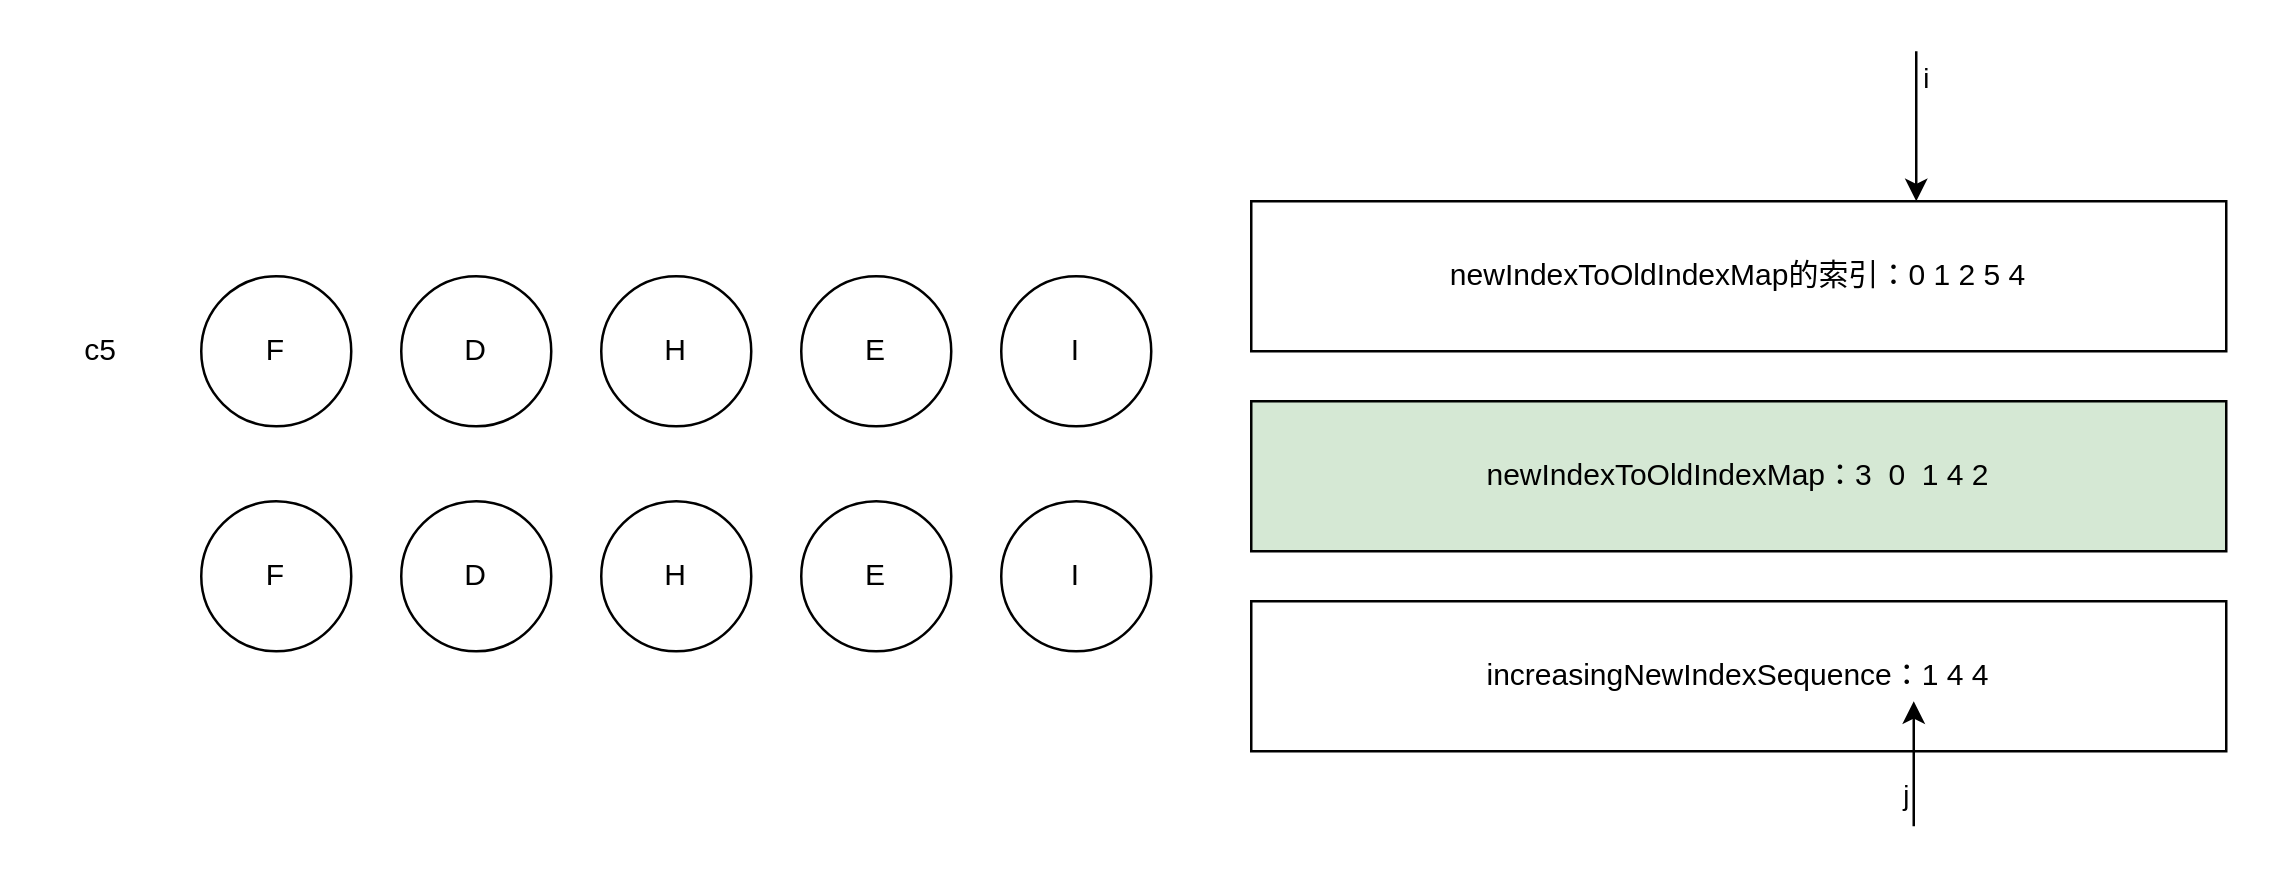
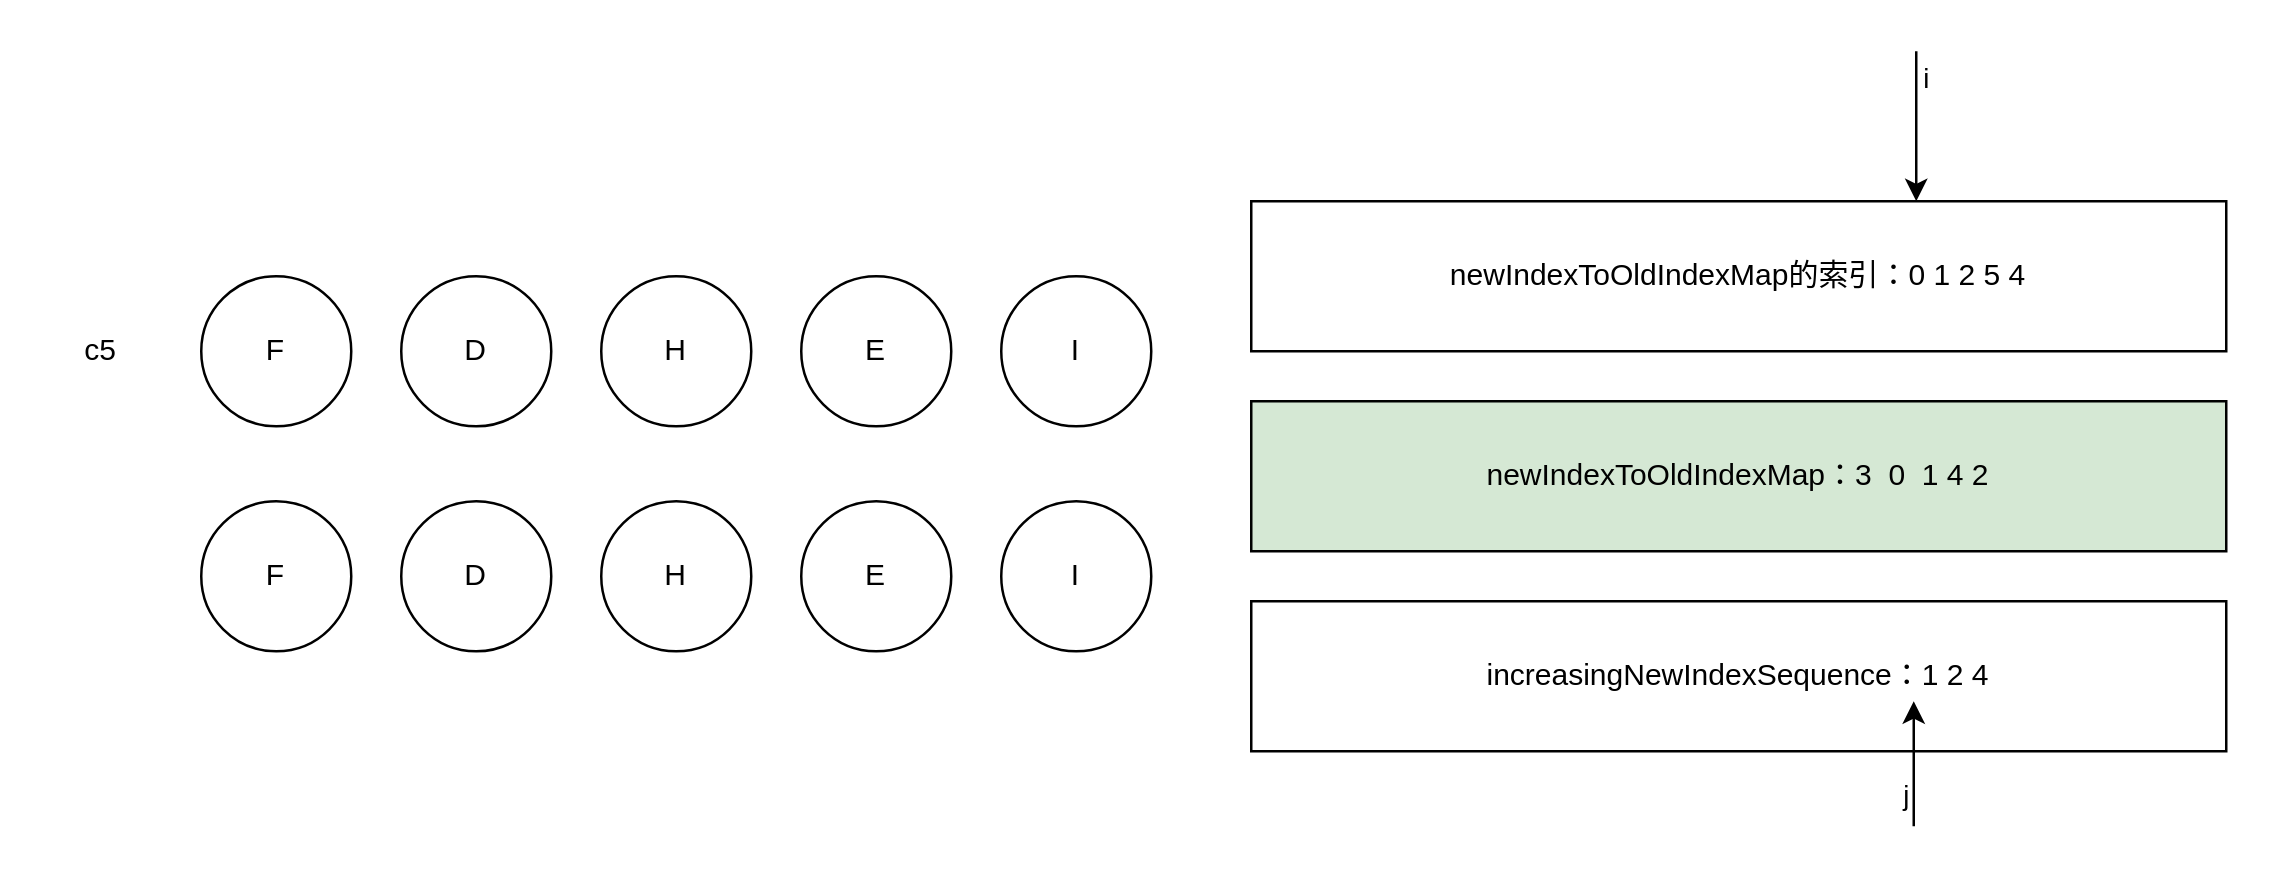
node "increasingNewIndexSequence：1 4 4": label "increasingNewIndexSequence：1 4 4" -> "increasingNewIndexSequence：1 2 4"
